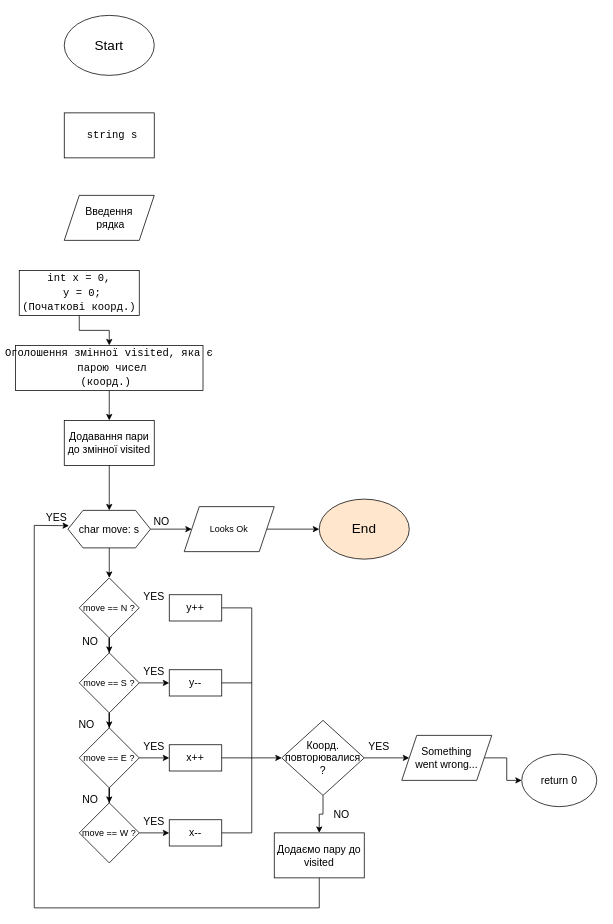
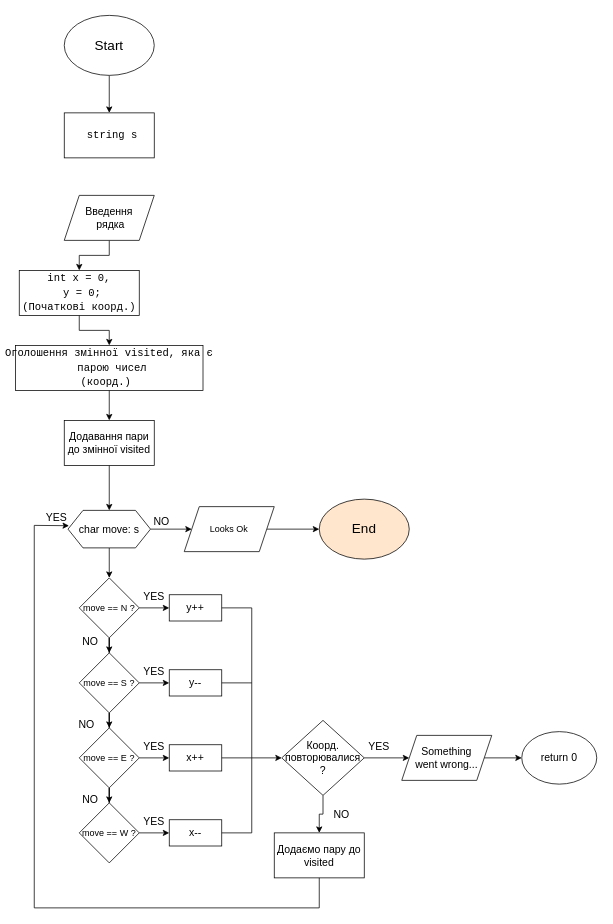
edge "Start" -> "string s": added
edge "Введення рядка" -> "int x = 0, y = 0; (Початкові коорд.)": added
edge "move == N ?" -> "y++": added
node "return 0": moved (559, 780) -> (559, 758)
